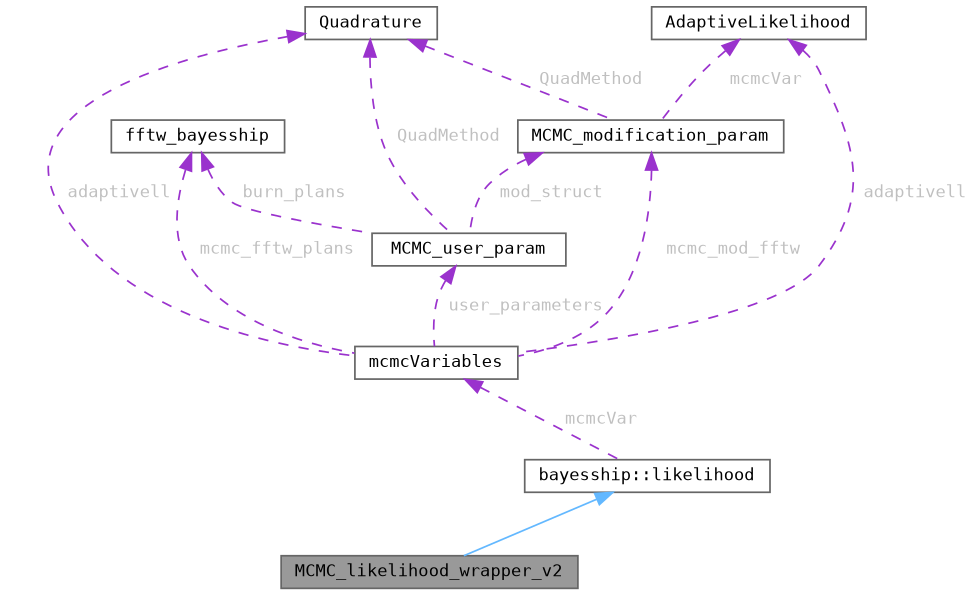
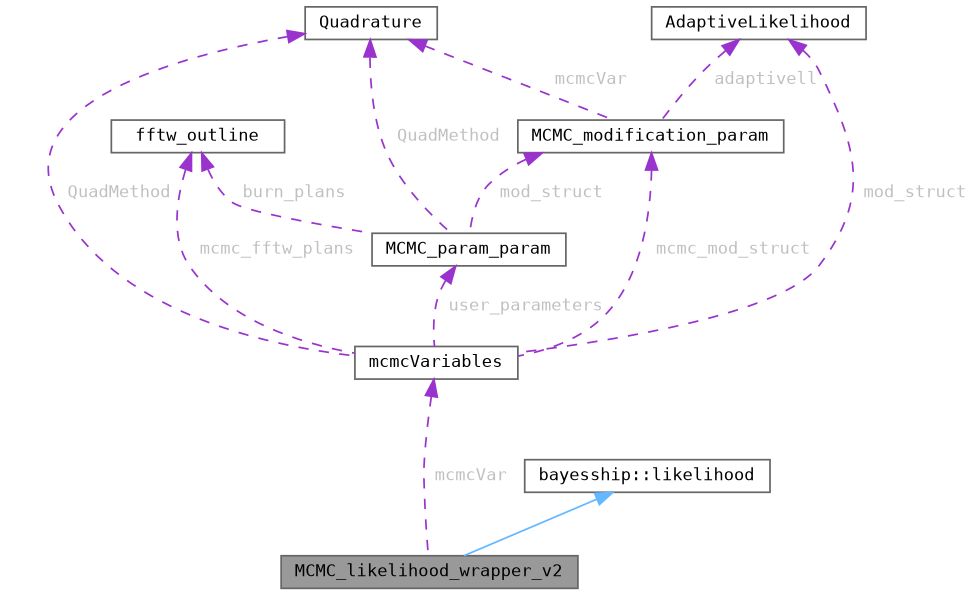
edge "MCMC_modification_param" -> "Quadrature": label " QuadMethod" -> " mcmcVar"
edge "MCMC_modification_param" -> "AdaptiveLikelihood": label " mcmcVar" -> " adaptivell"
node "fftw_bayesship": label "fftw_bayesship" -> "fftw_outline"
edge "mcmcVariables" -> "Quadrature": label " adaptivell" -> " QuadMethod"
edge "mcmcVariables" -> "AdaptiveLikelihood": label " adaptivell" -> " mod_struct"
node "MCMC_user_param": label "MCMC_user_param" -> "MCMC_param_param"
edge "mcmcVariables" -> "MCMC_modification_param": label " mcmc_mod_fftw" -> " mcmc_mod_struct"
edge "bayesship::likelihood" -> "mcmcVariables": now "MCMC_likelihood_wrapper_v2" -> "mcmcVariables"
